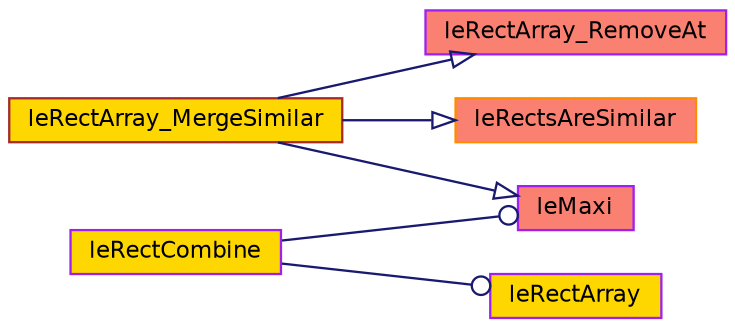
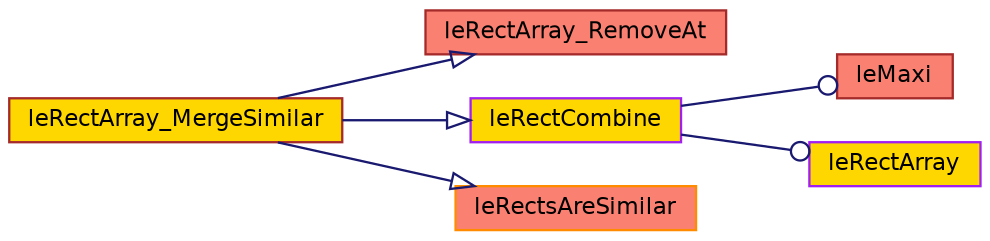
node "leRectArray_RemoveAt": color purple -> brown
edge "leRectArray_MergeSimilar" -> "leMaxi": now "leRectArray_MergeSimilar" -> "leRectCombine"
node "leMaxi": color purple -> brown
